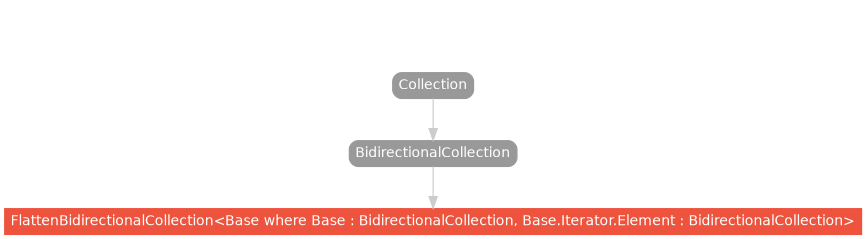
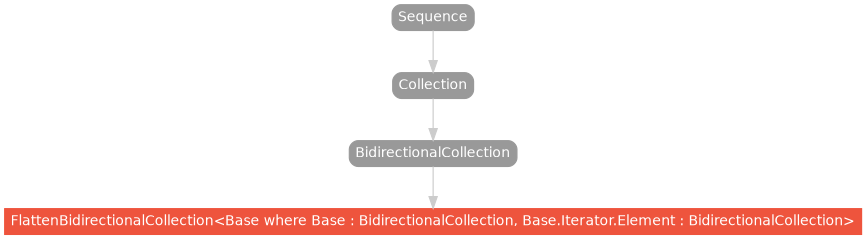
node "Sequence": added
